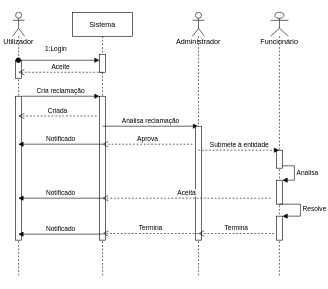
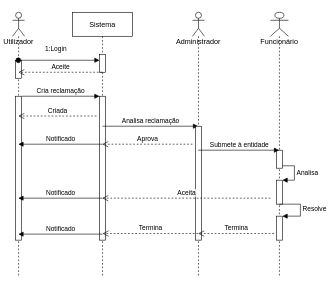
edge "Administrador" -> "Funcionário": style dashed -> solid
